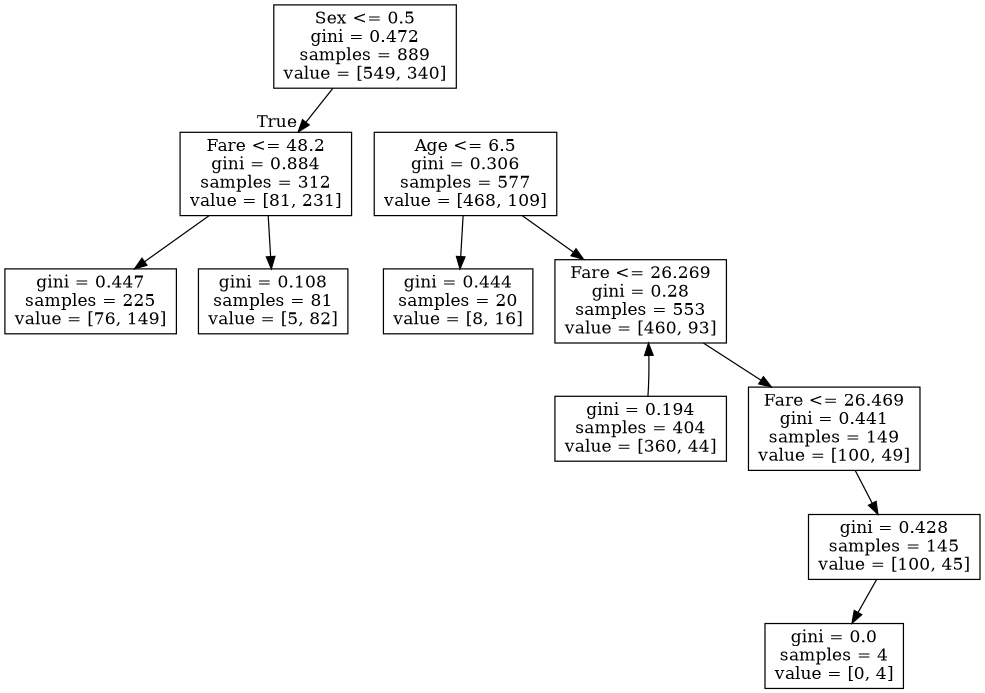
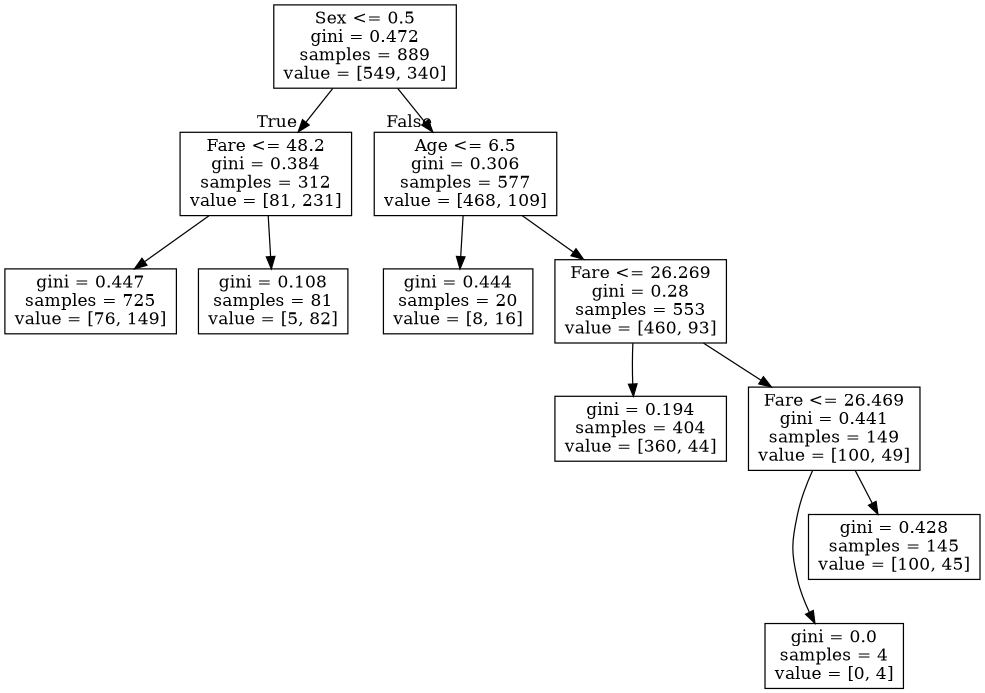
edge "Sex <= 0.5 gini = 0.472 samples = 889 value = [549, 340]" -> "Age <= 6.5 gini = 0.306 samples = 577 value = [468, 109]": added
node "Fare <= 48.2 gini = 0.884 samples = 312 value = [81, 231]": label "Fare <= 48.2 gini = 0.884 samples = 312 value = [81, 231]" -> "Fare <= 48.2 gini = 0.384 samples = 312 value = [81, 231]"
node "gini = 0.447 samples = 225 value = [76, 149]": label "gini = 0.447 samples = 225 value = [76, 149]" -> "gini = 0.447 samples = 725 value = [76, 149]"
edge "gini = 0.194 samples = 404 value = [360, 44]" -> "Fare <= 26.269 gini = 0.28 samples = 553 value = [460, 93]": reversed
edge "gini = 0.428 samples = 145 value = [100, 45]" -> "gini = 0.0 samples = 4 value = [0, 4]": now "Fare <= 26.469 gini = 0.441 samples = 149 value = [100, 49]" -> "gini = 0.0 samples = 4 value = [0, 4]"
